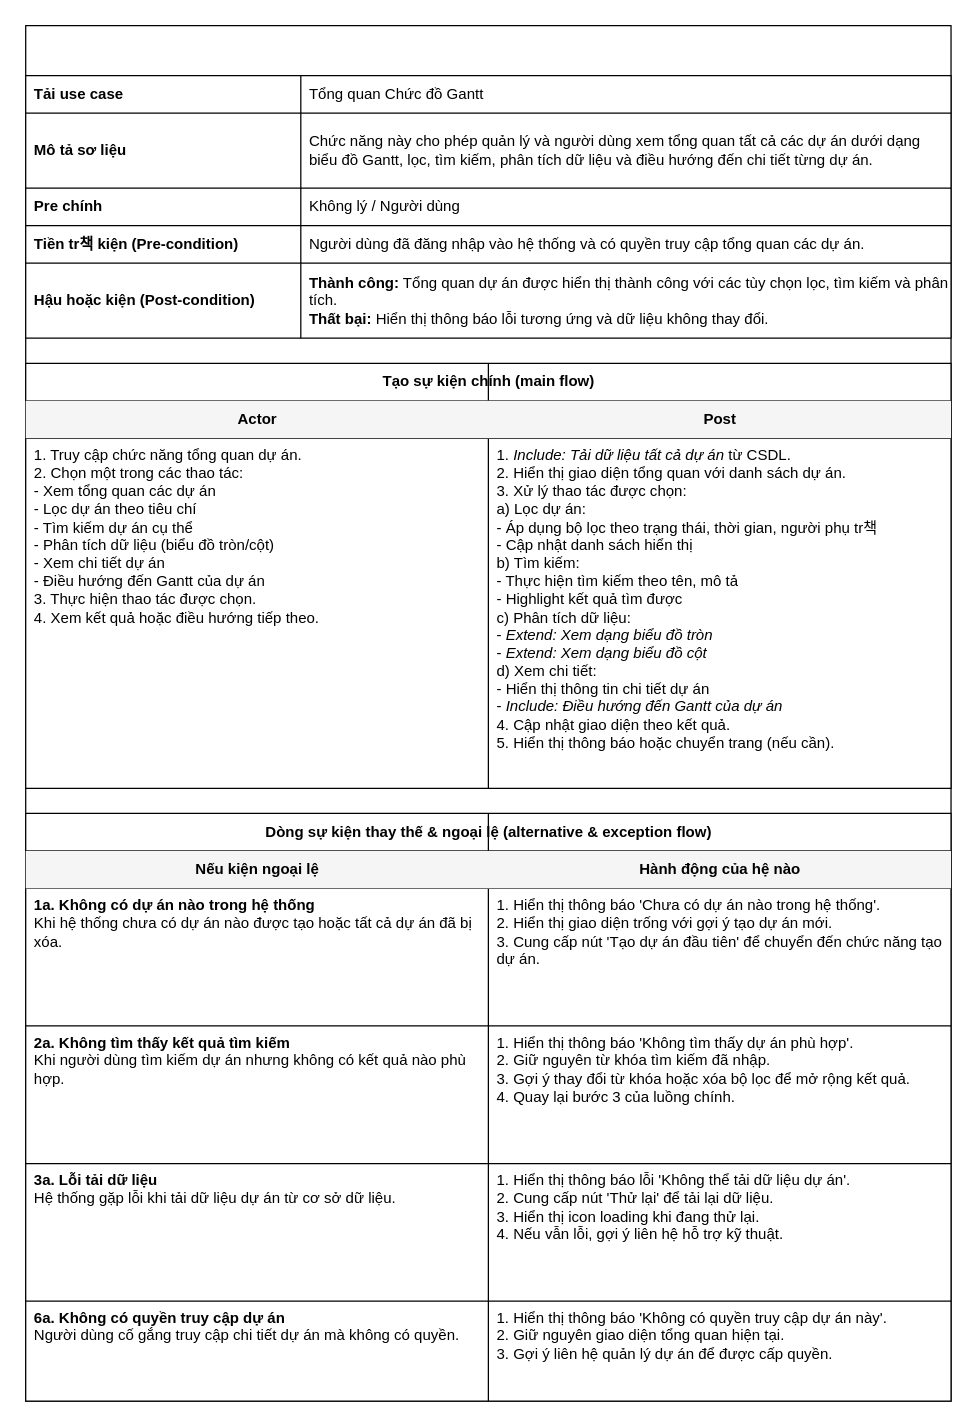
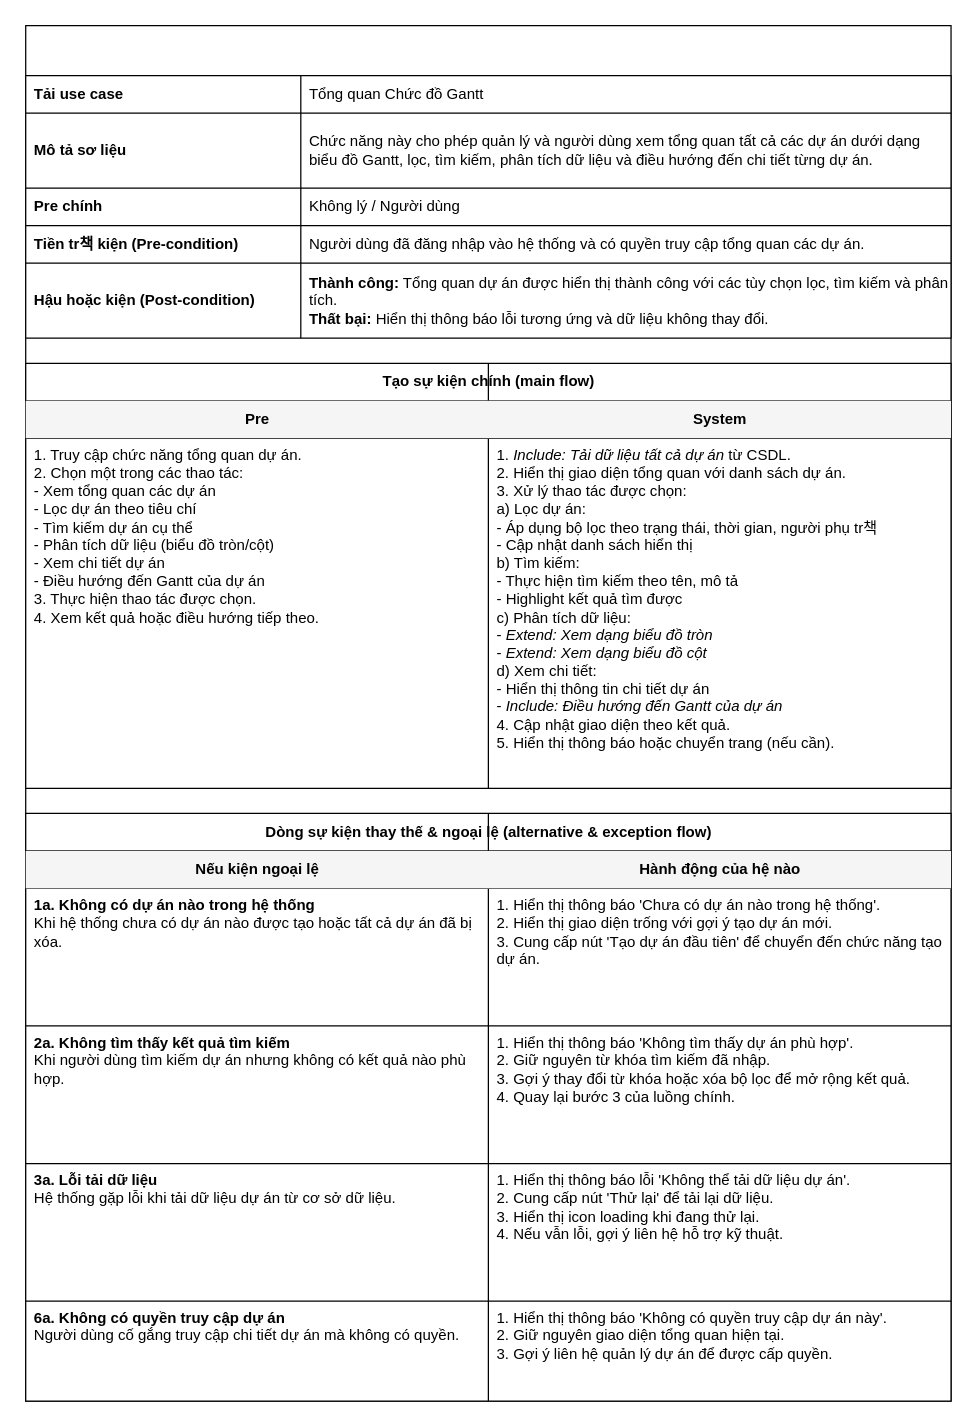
node "Actor": label "Actor" -> "Pre"
node "Post": label "Post" -> "System"
